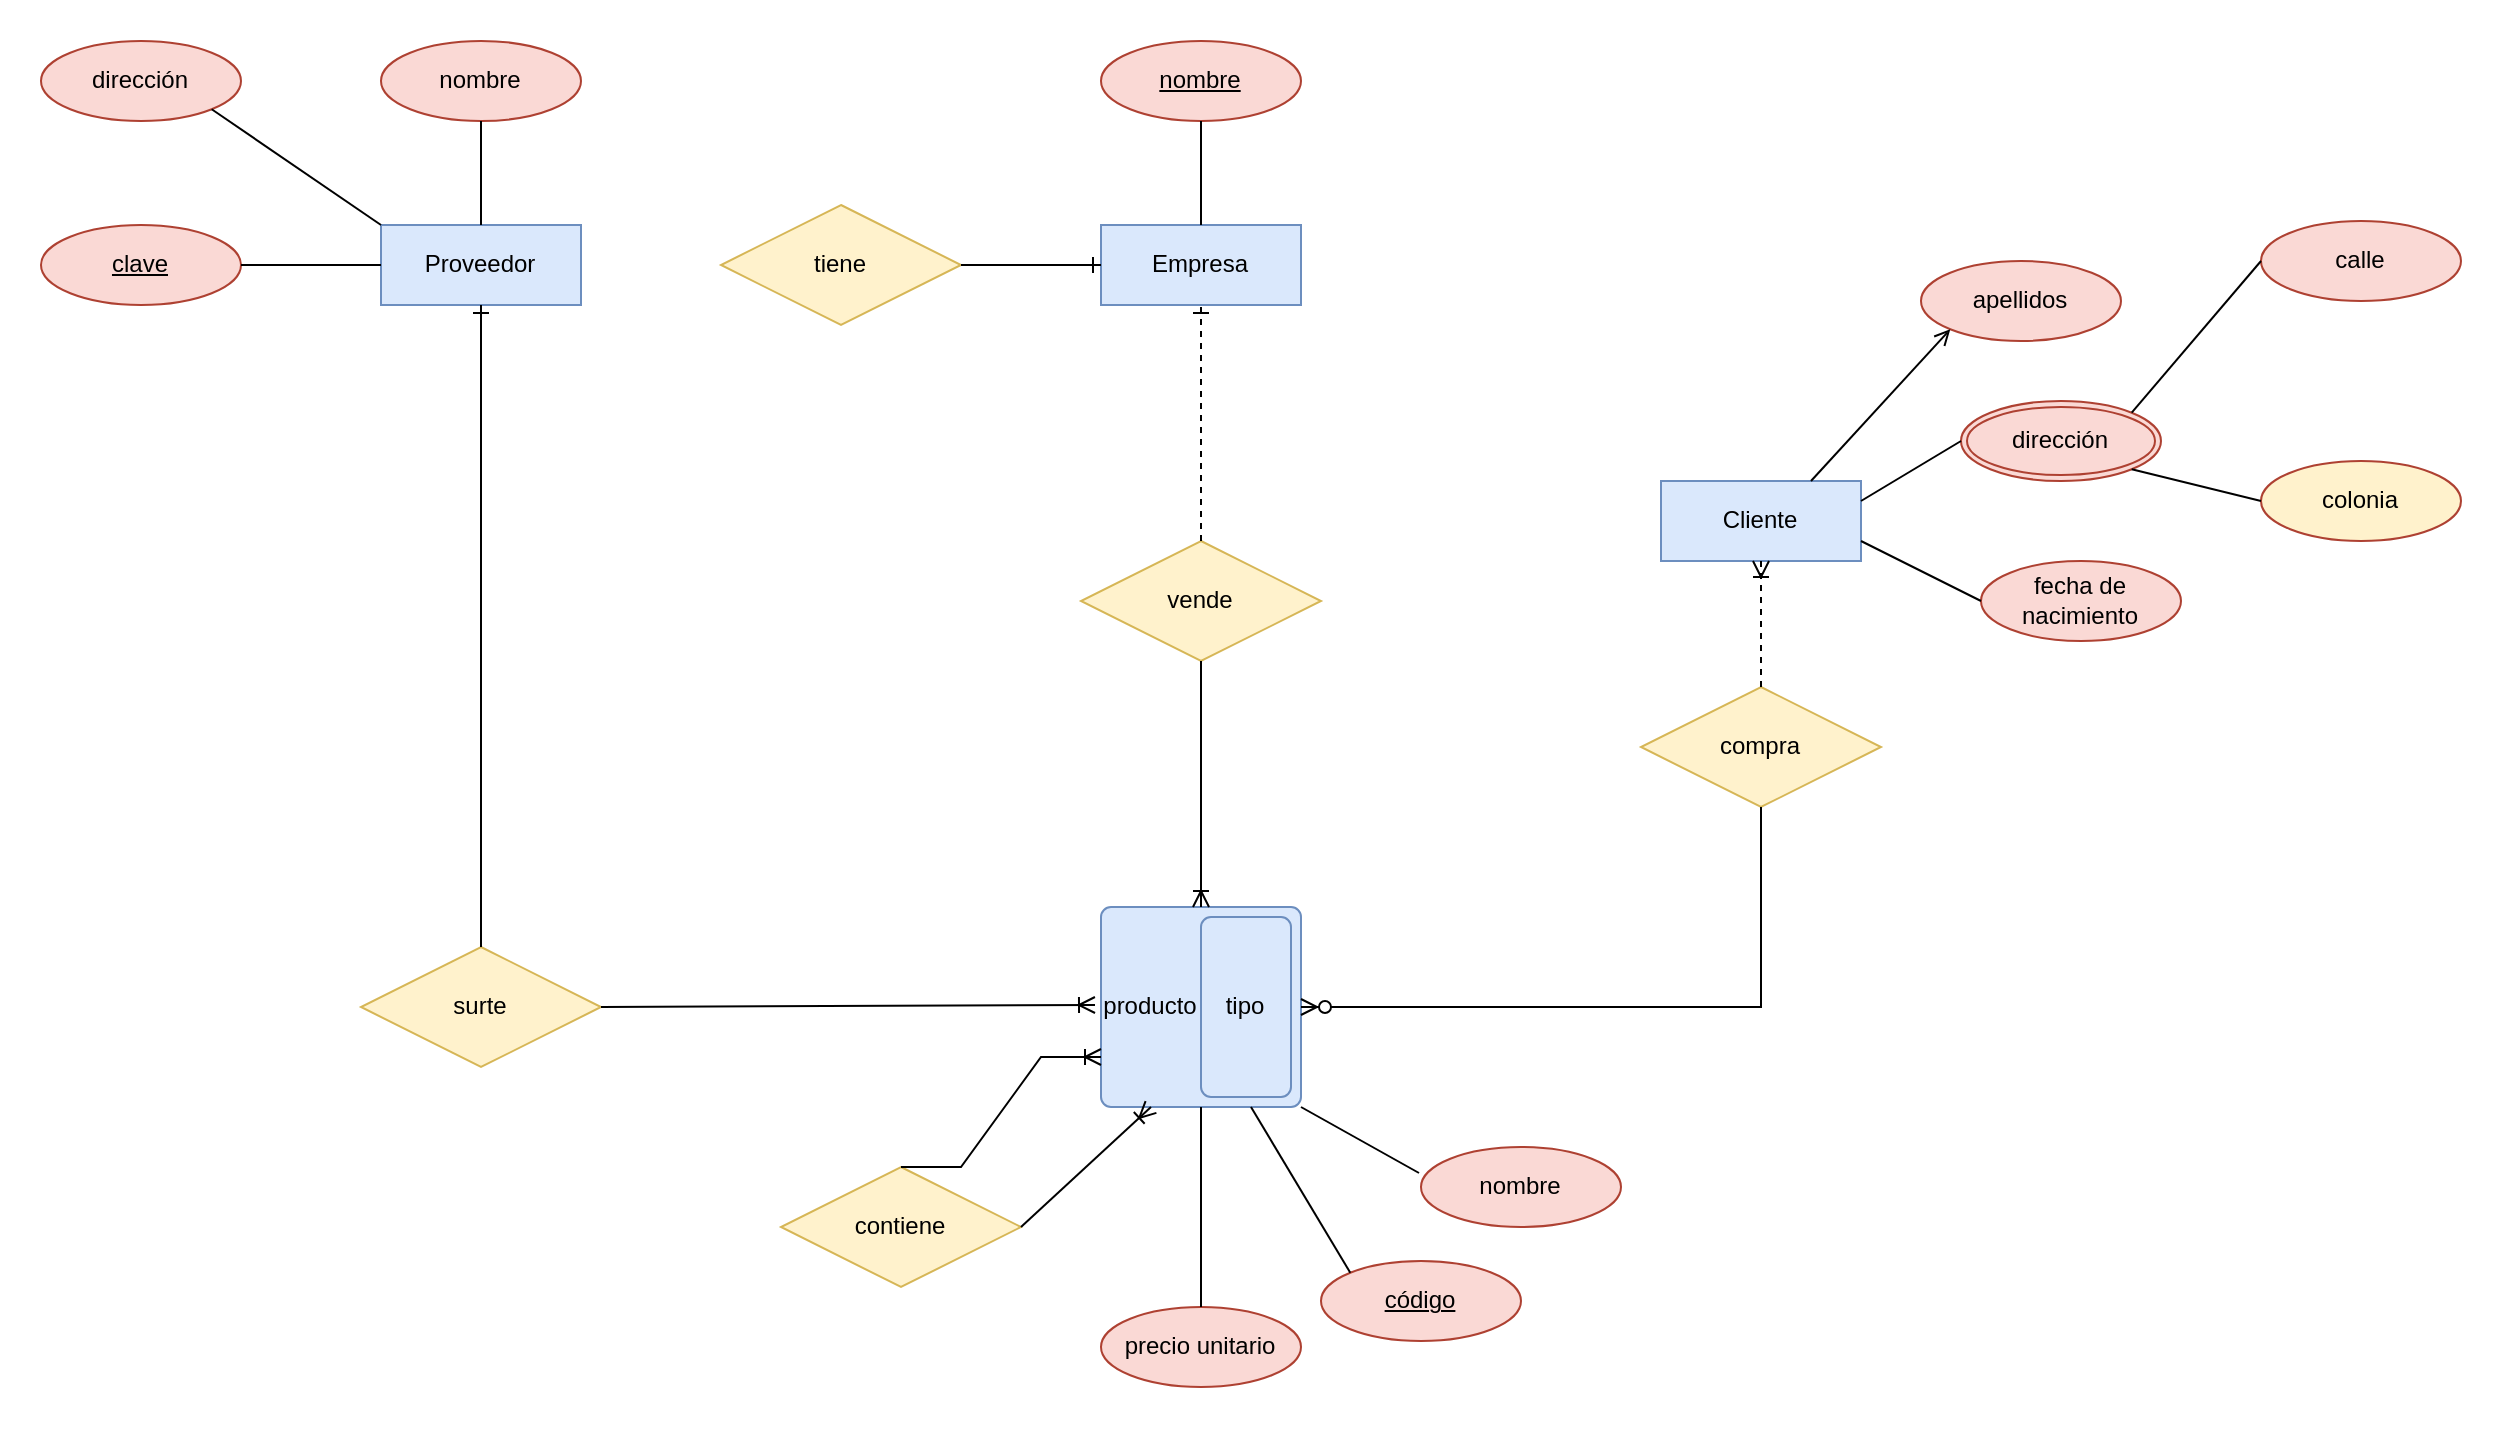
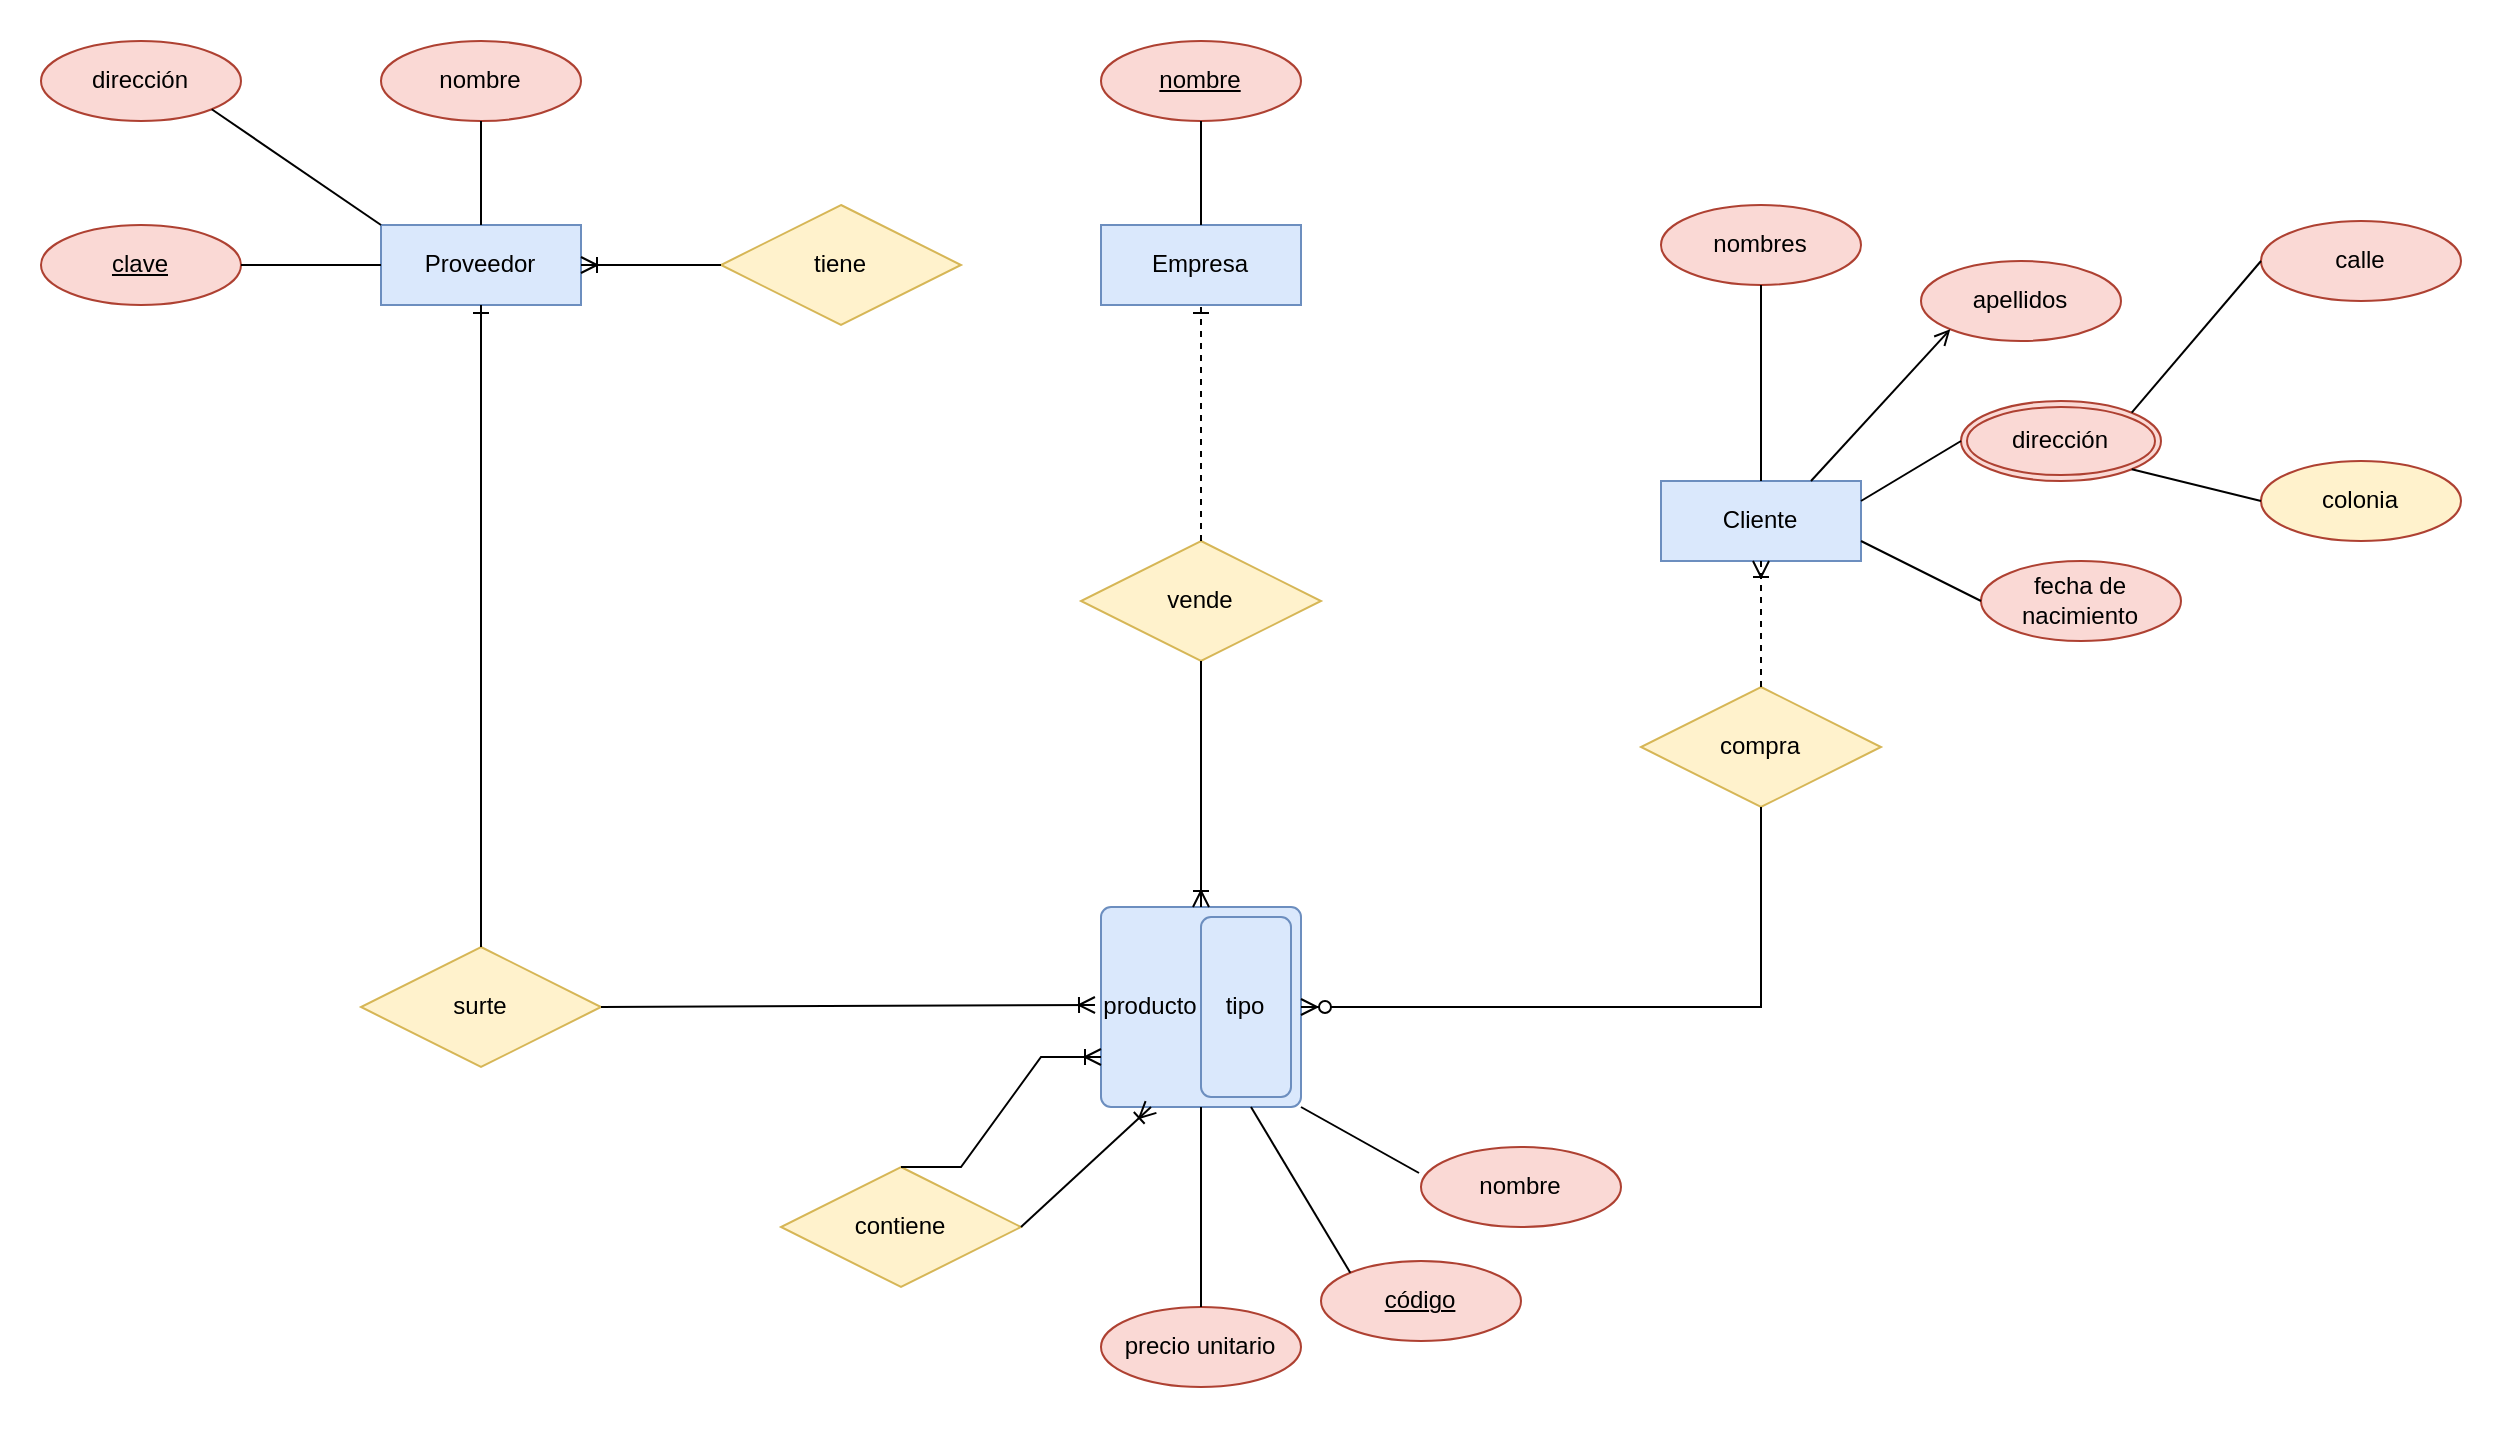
node "nombres": added
edge "tiene" -> "Proveedor": added
edge "tiene" -> "Empresa": removed
edge "nombres" -- "Cliente": added
